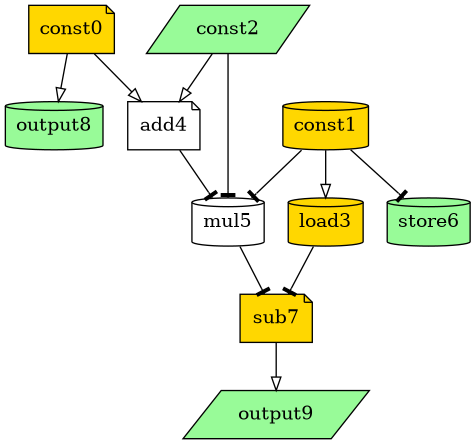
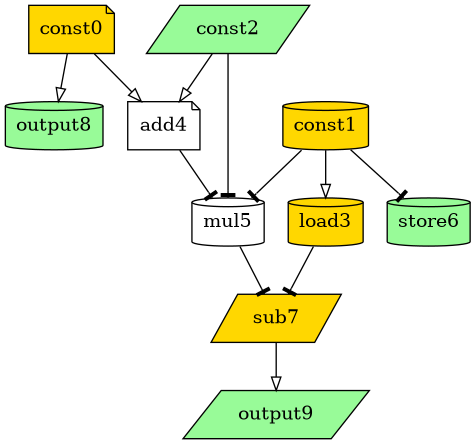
node "sub7": shape note -> parallelogram
